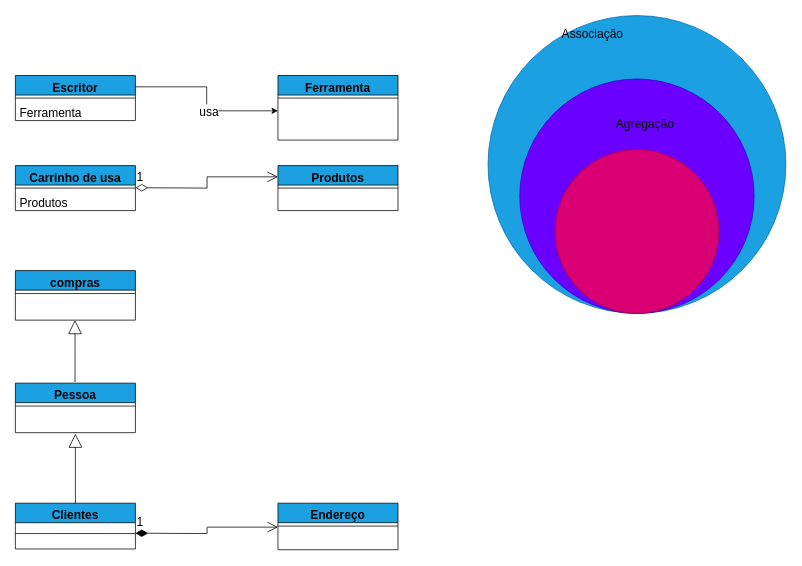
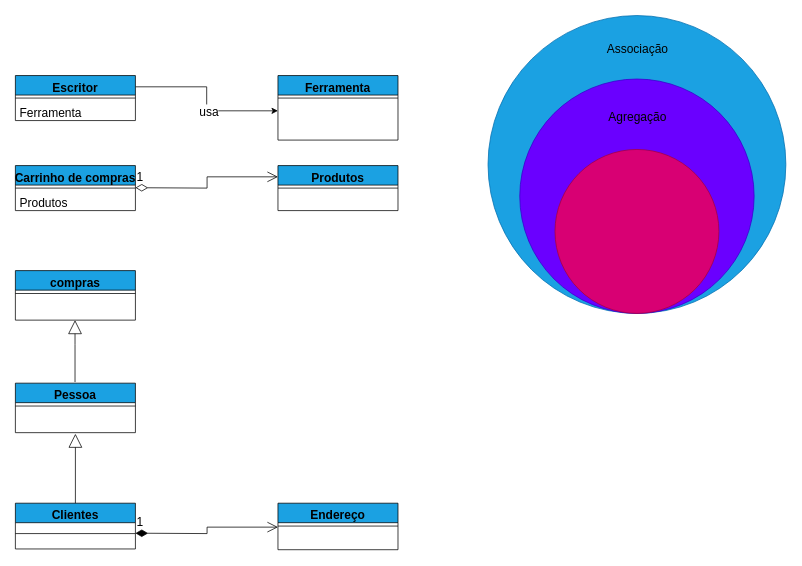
node "Associação": moved (592, 34) -> (637, 49)
node "Agregação": moved (644, 124) -> (637, 117)
node "Carrinho de usa": label "Carrinho de usa" -> "Carrinho de compras"
